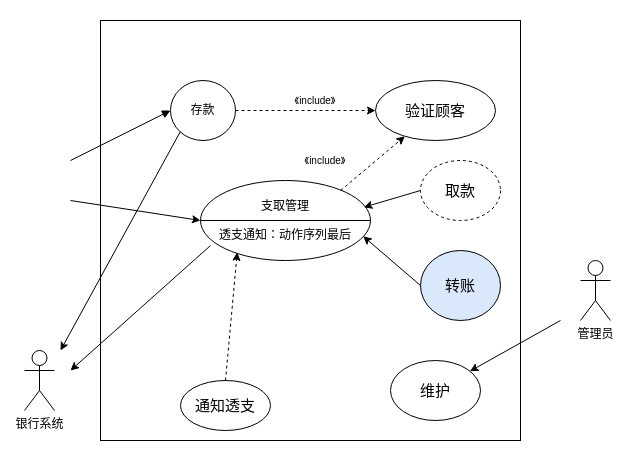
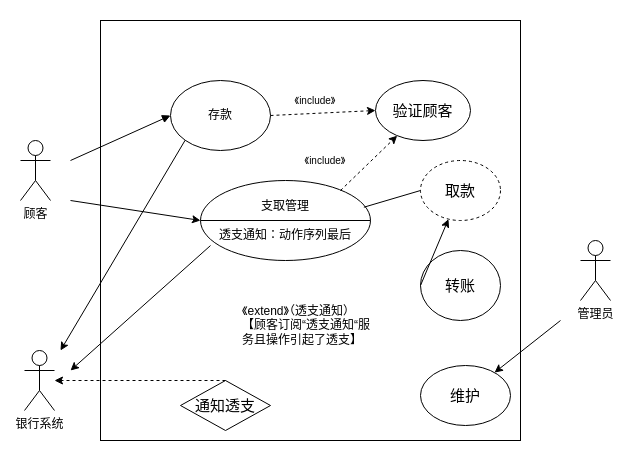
node "存款": size 65x60 -> 100x70
node "验证顾客": size 120x60 -> 95x60
node "顾客": added
edge "取款" -> "支取管理 透支通知：动作序列最后": arrowhead classic -> none
edge "转账" -> "支取管理 透支通知：动作序列最后": now "转账" -> "取款"
node "转账": fillcolor #dae8fc -> #ffffff
node "管理员": moved (596, 291) -> (596, 271)
edge "通知透支" -> "支取管理 透支通知：动作序列最后": now "通知透支" -> "银行系统"
node "《extend》（透支通知）【顾客订阅“透支通知“服务且操作引起了透支】": added
node "维护": moved (436, 391) -> (466, 396)
node "通知透支": shape ellipse -> diamond
